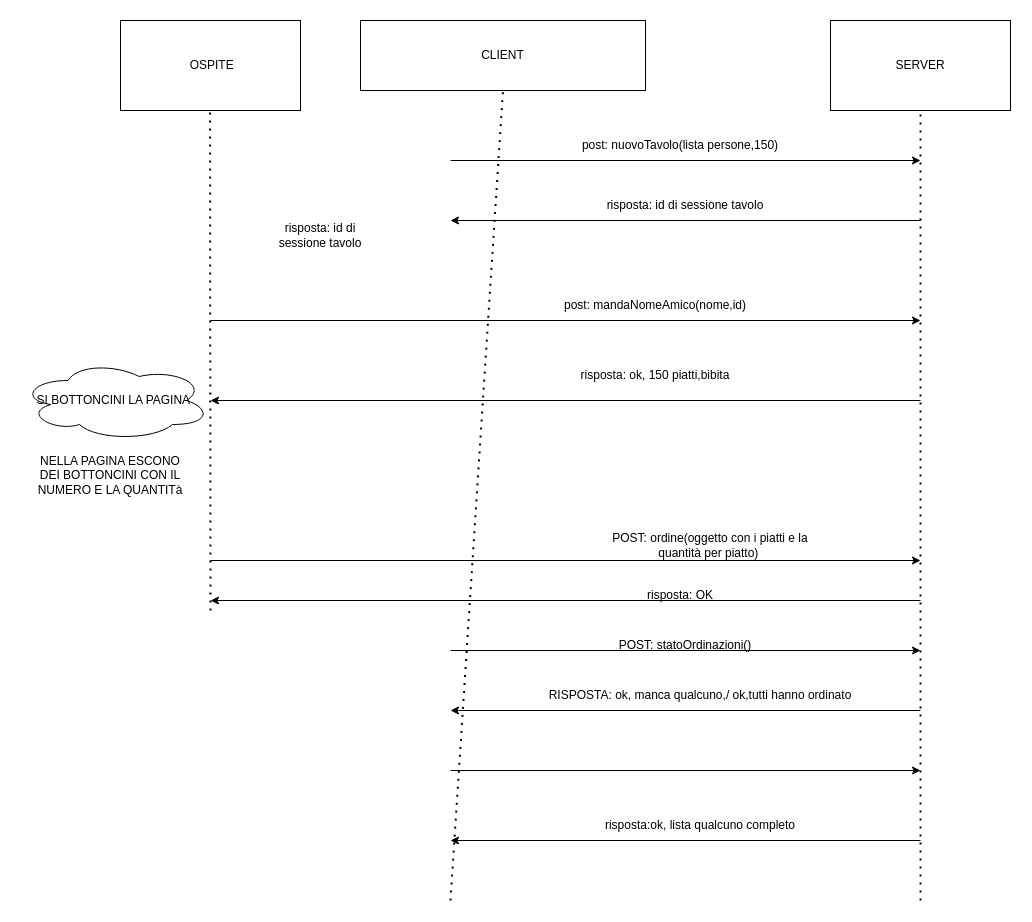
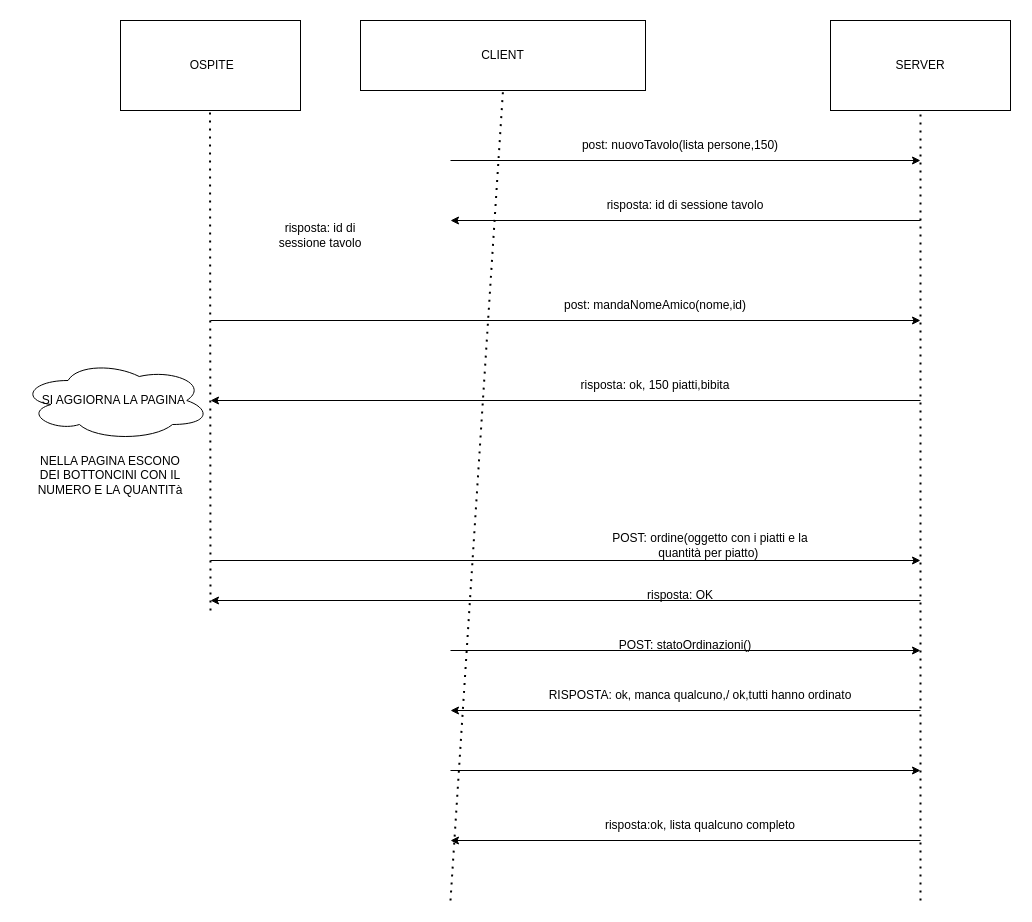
node "risposta: ok, 150 piatti,bibita": moved (656, 376) -> (656, 386)
node "SI BOTTONCINI LA PAGINA": label "SI BOTTONCINI LA PAGINA" -> "SI AGGIORNA LA PAGINA"
